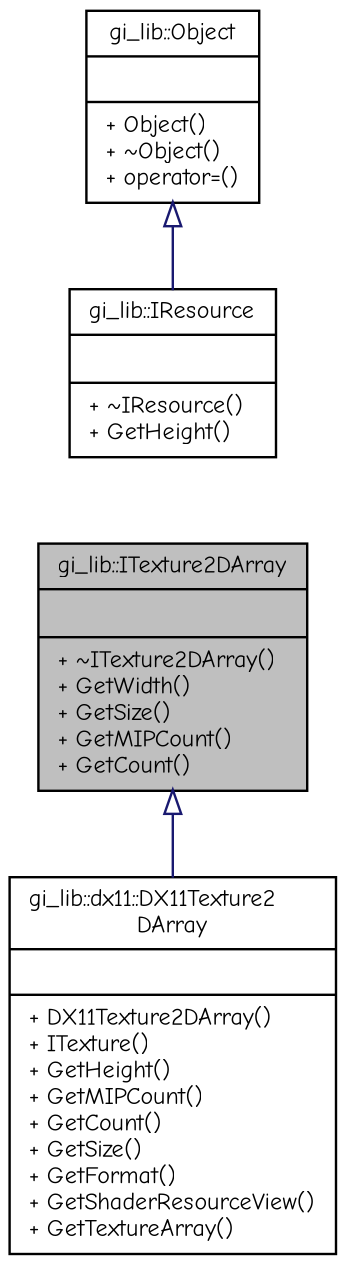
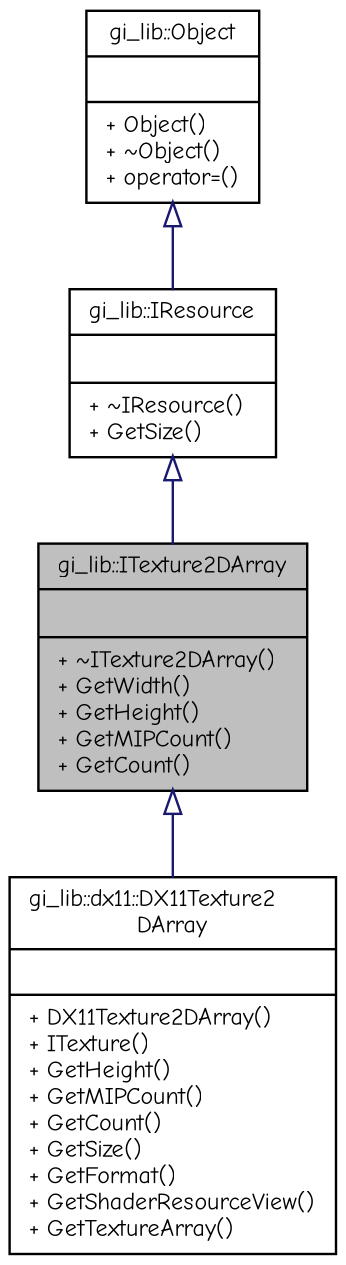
node "gi_lib::IResource": text "+ GetHeight()" -> "+ GetSize()"
edge "gi_lib::ITexture2DArray" -> "gi_lib::IResource": added
node "gi_lib::ITexture2DArray": text "+ GetSize()" -> "+ GetHeight()"
